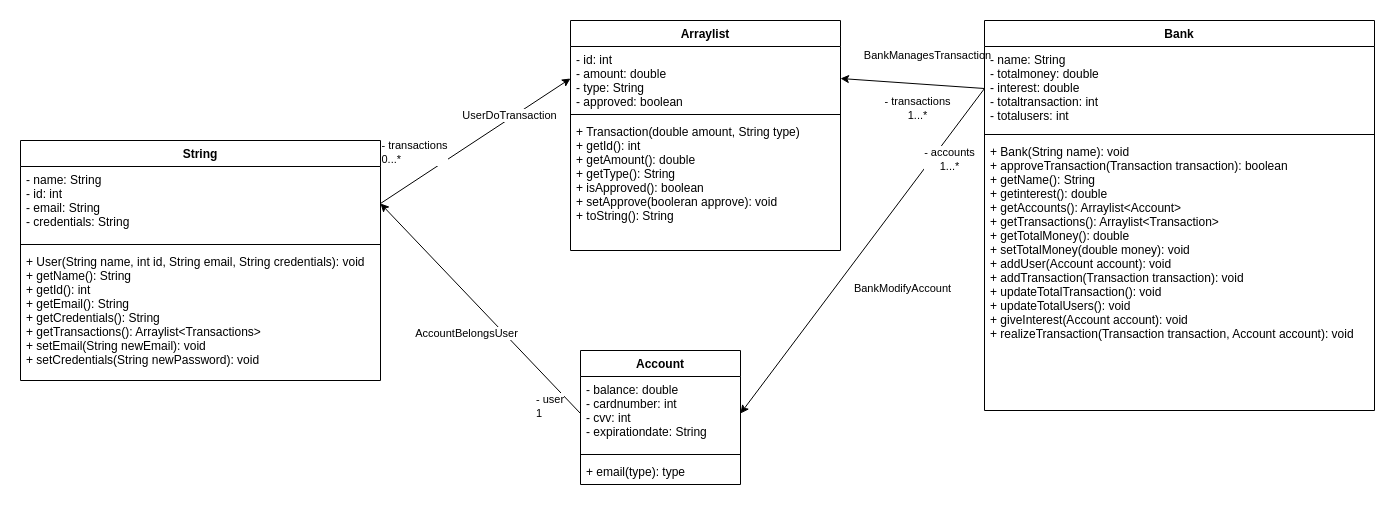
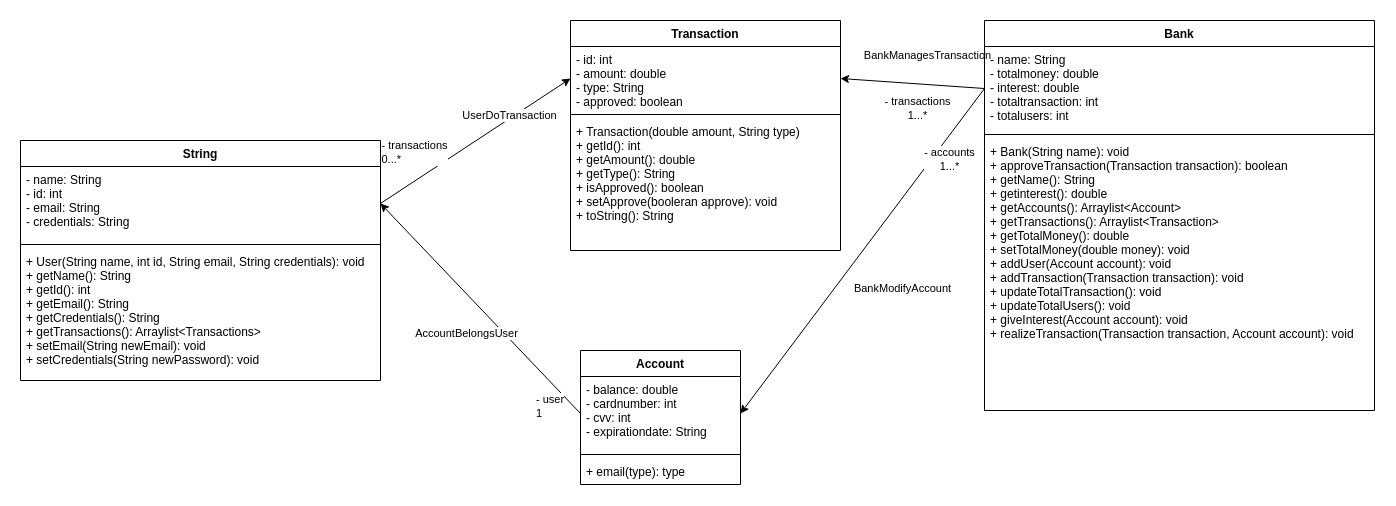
node "Arraylist": label "Arraylist" -> "Transaction"
